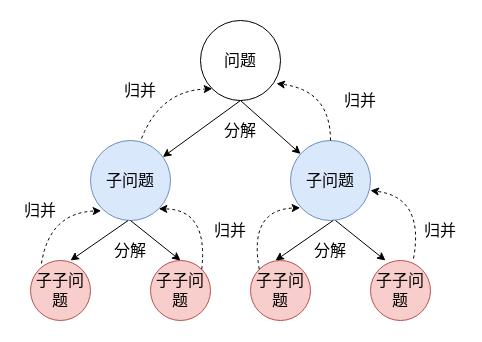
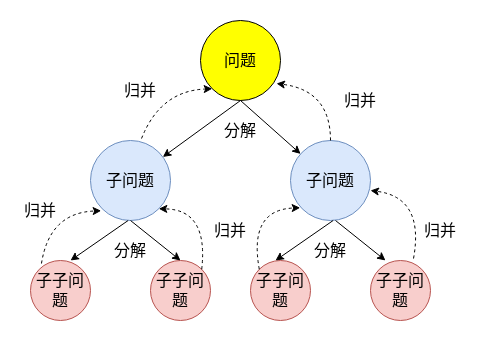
node "问题": fillcolor #ffffff -> #ffff00
